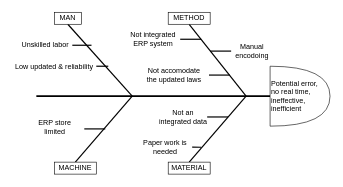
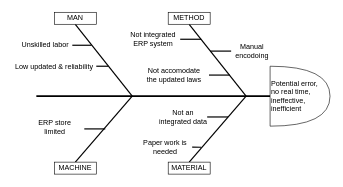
node "MAN": size 27x12 -> 42x12
